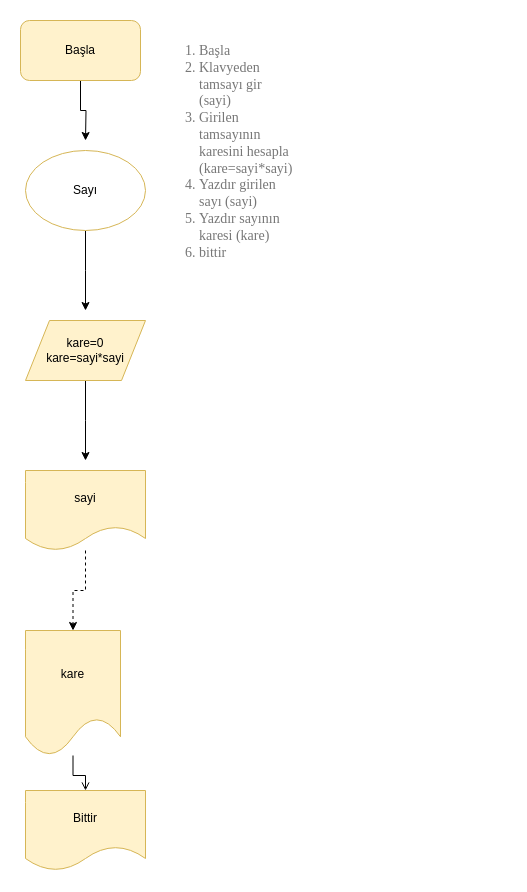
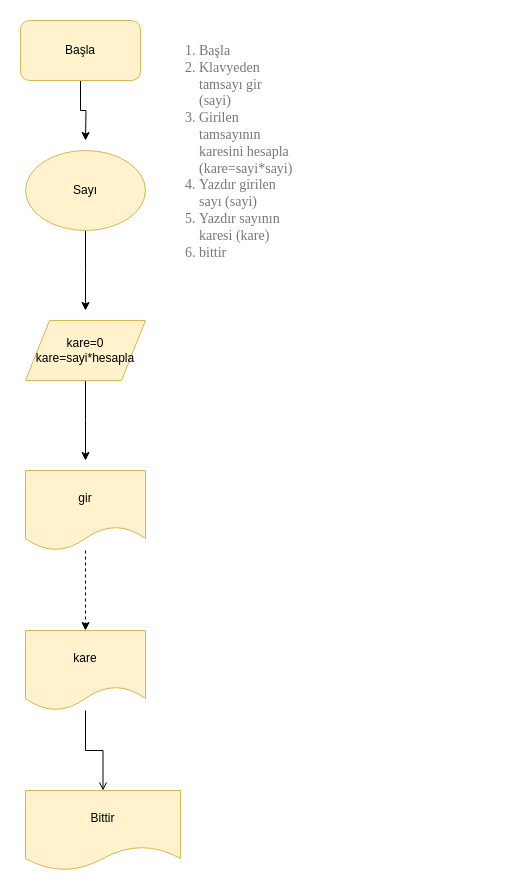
node "Sayı": fillcolor #ffffff -> #fff2cc
node "kare=0 kare=sayi*sayi": label "kare=0 kare=sayi*sayi" -> "kare=0 kare=sayi*hesapla"
node "sayi": label "sayi" -> "gir"
node "kare": size 95x125 -> 120x80
node "Bittir": size 120x80 -> 155x80
